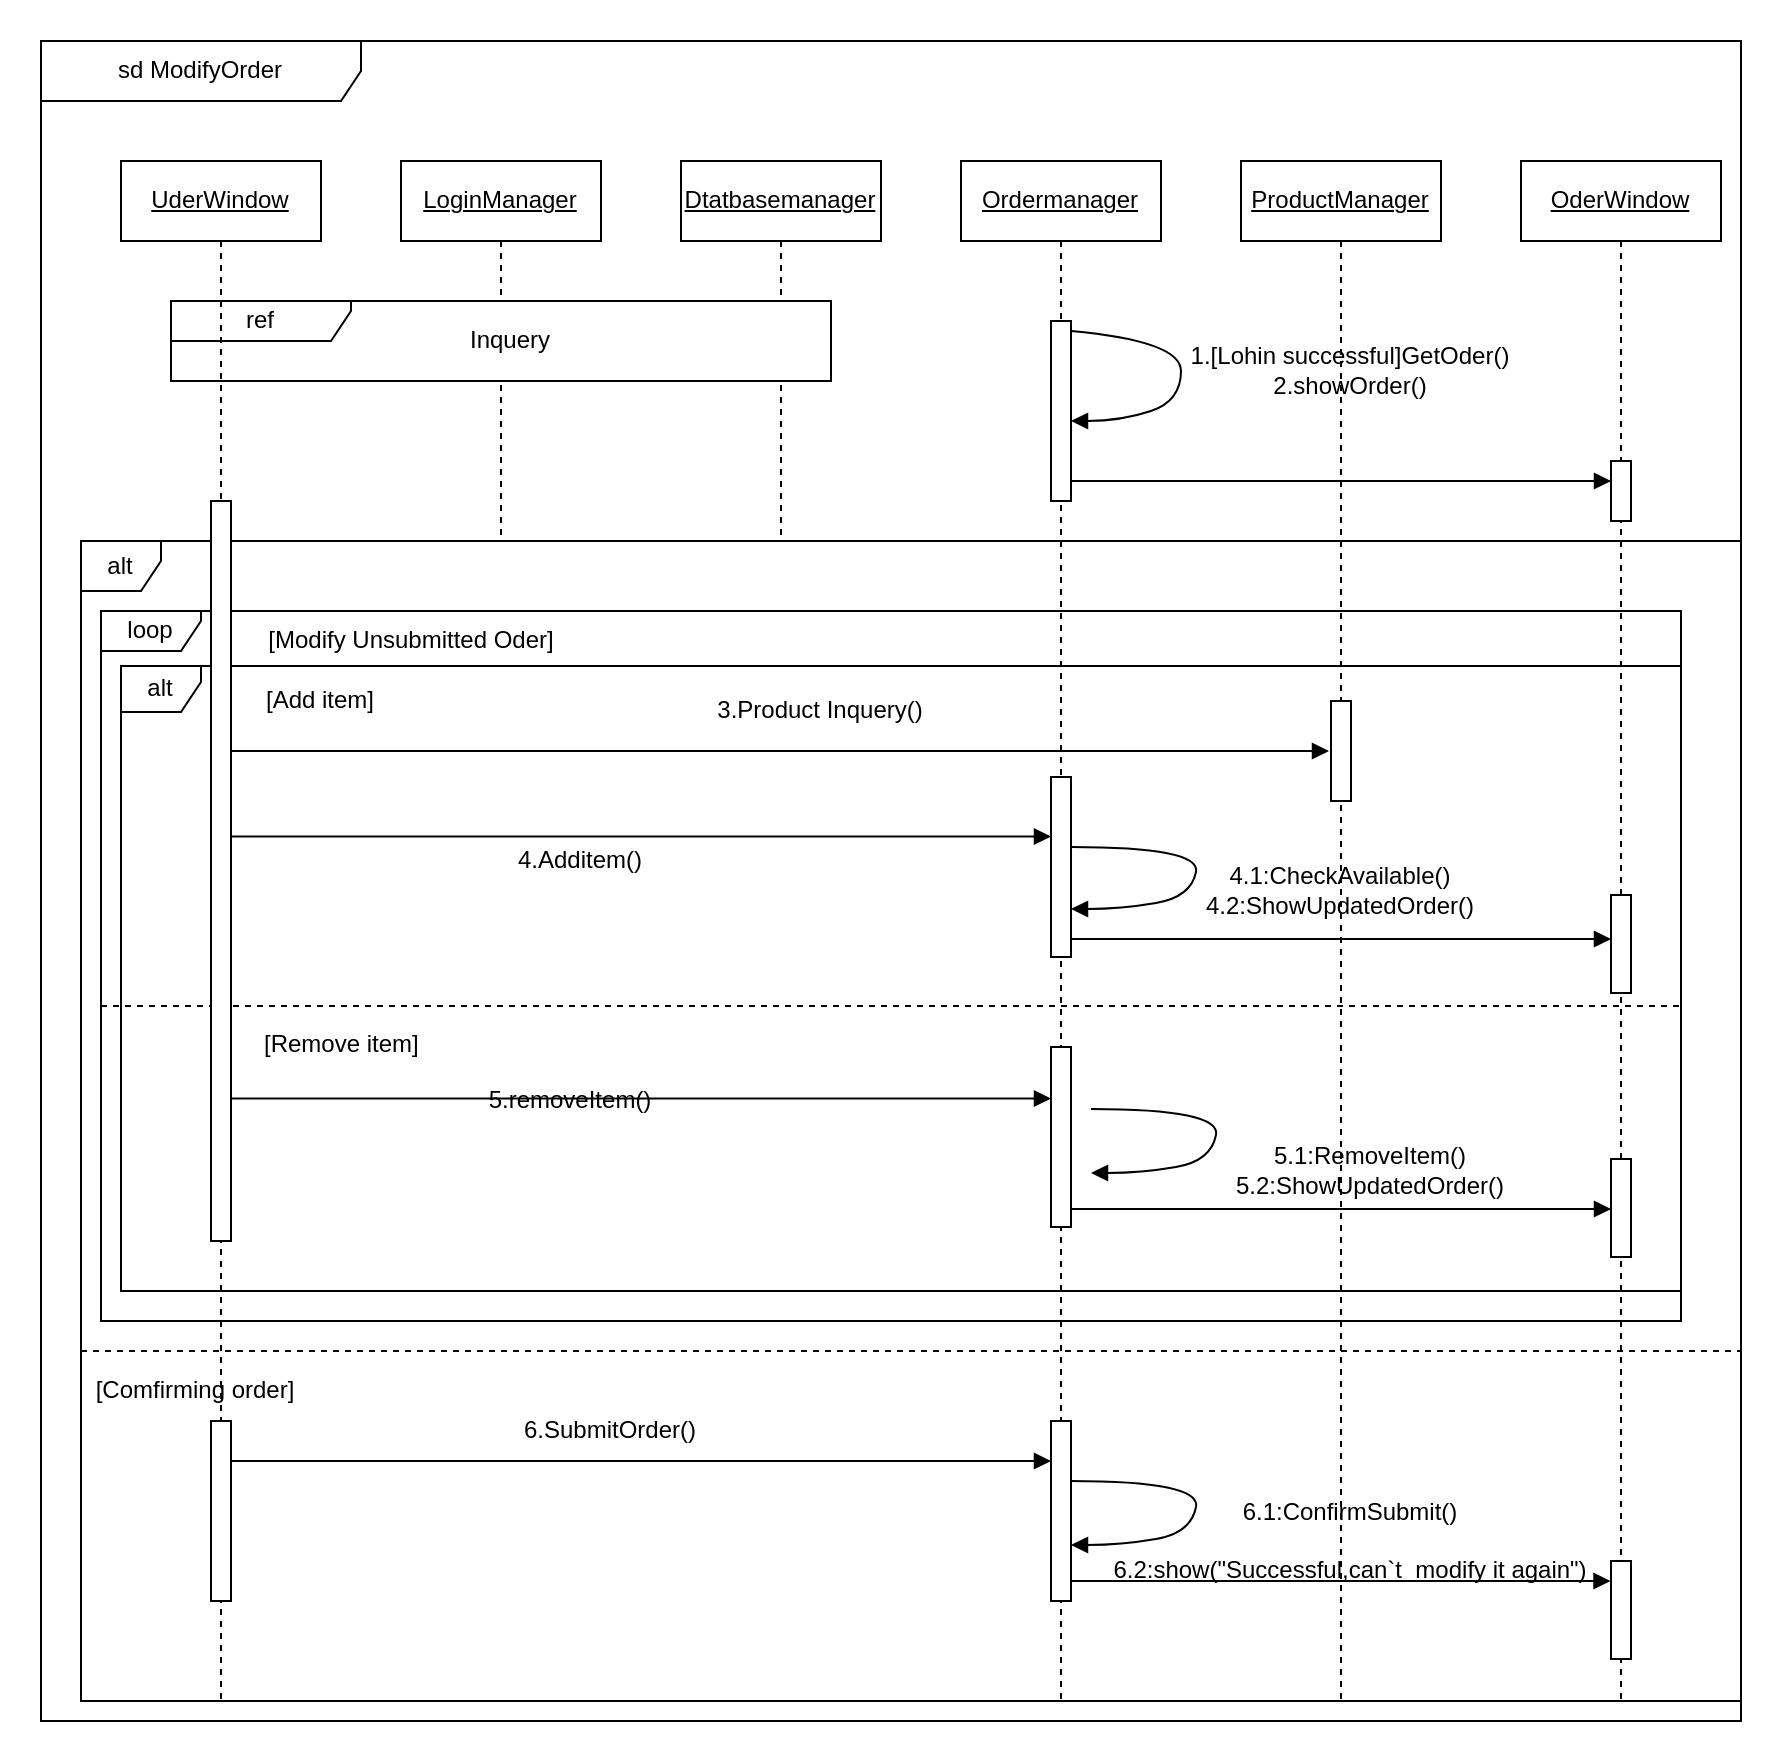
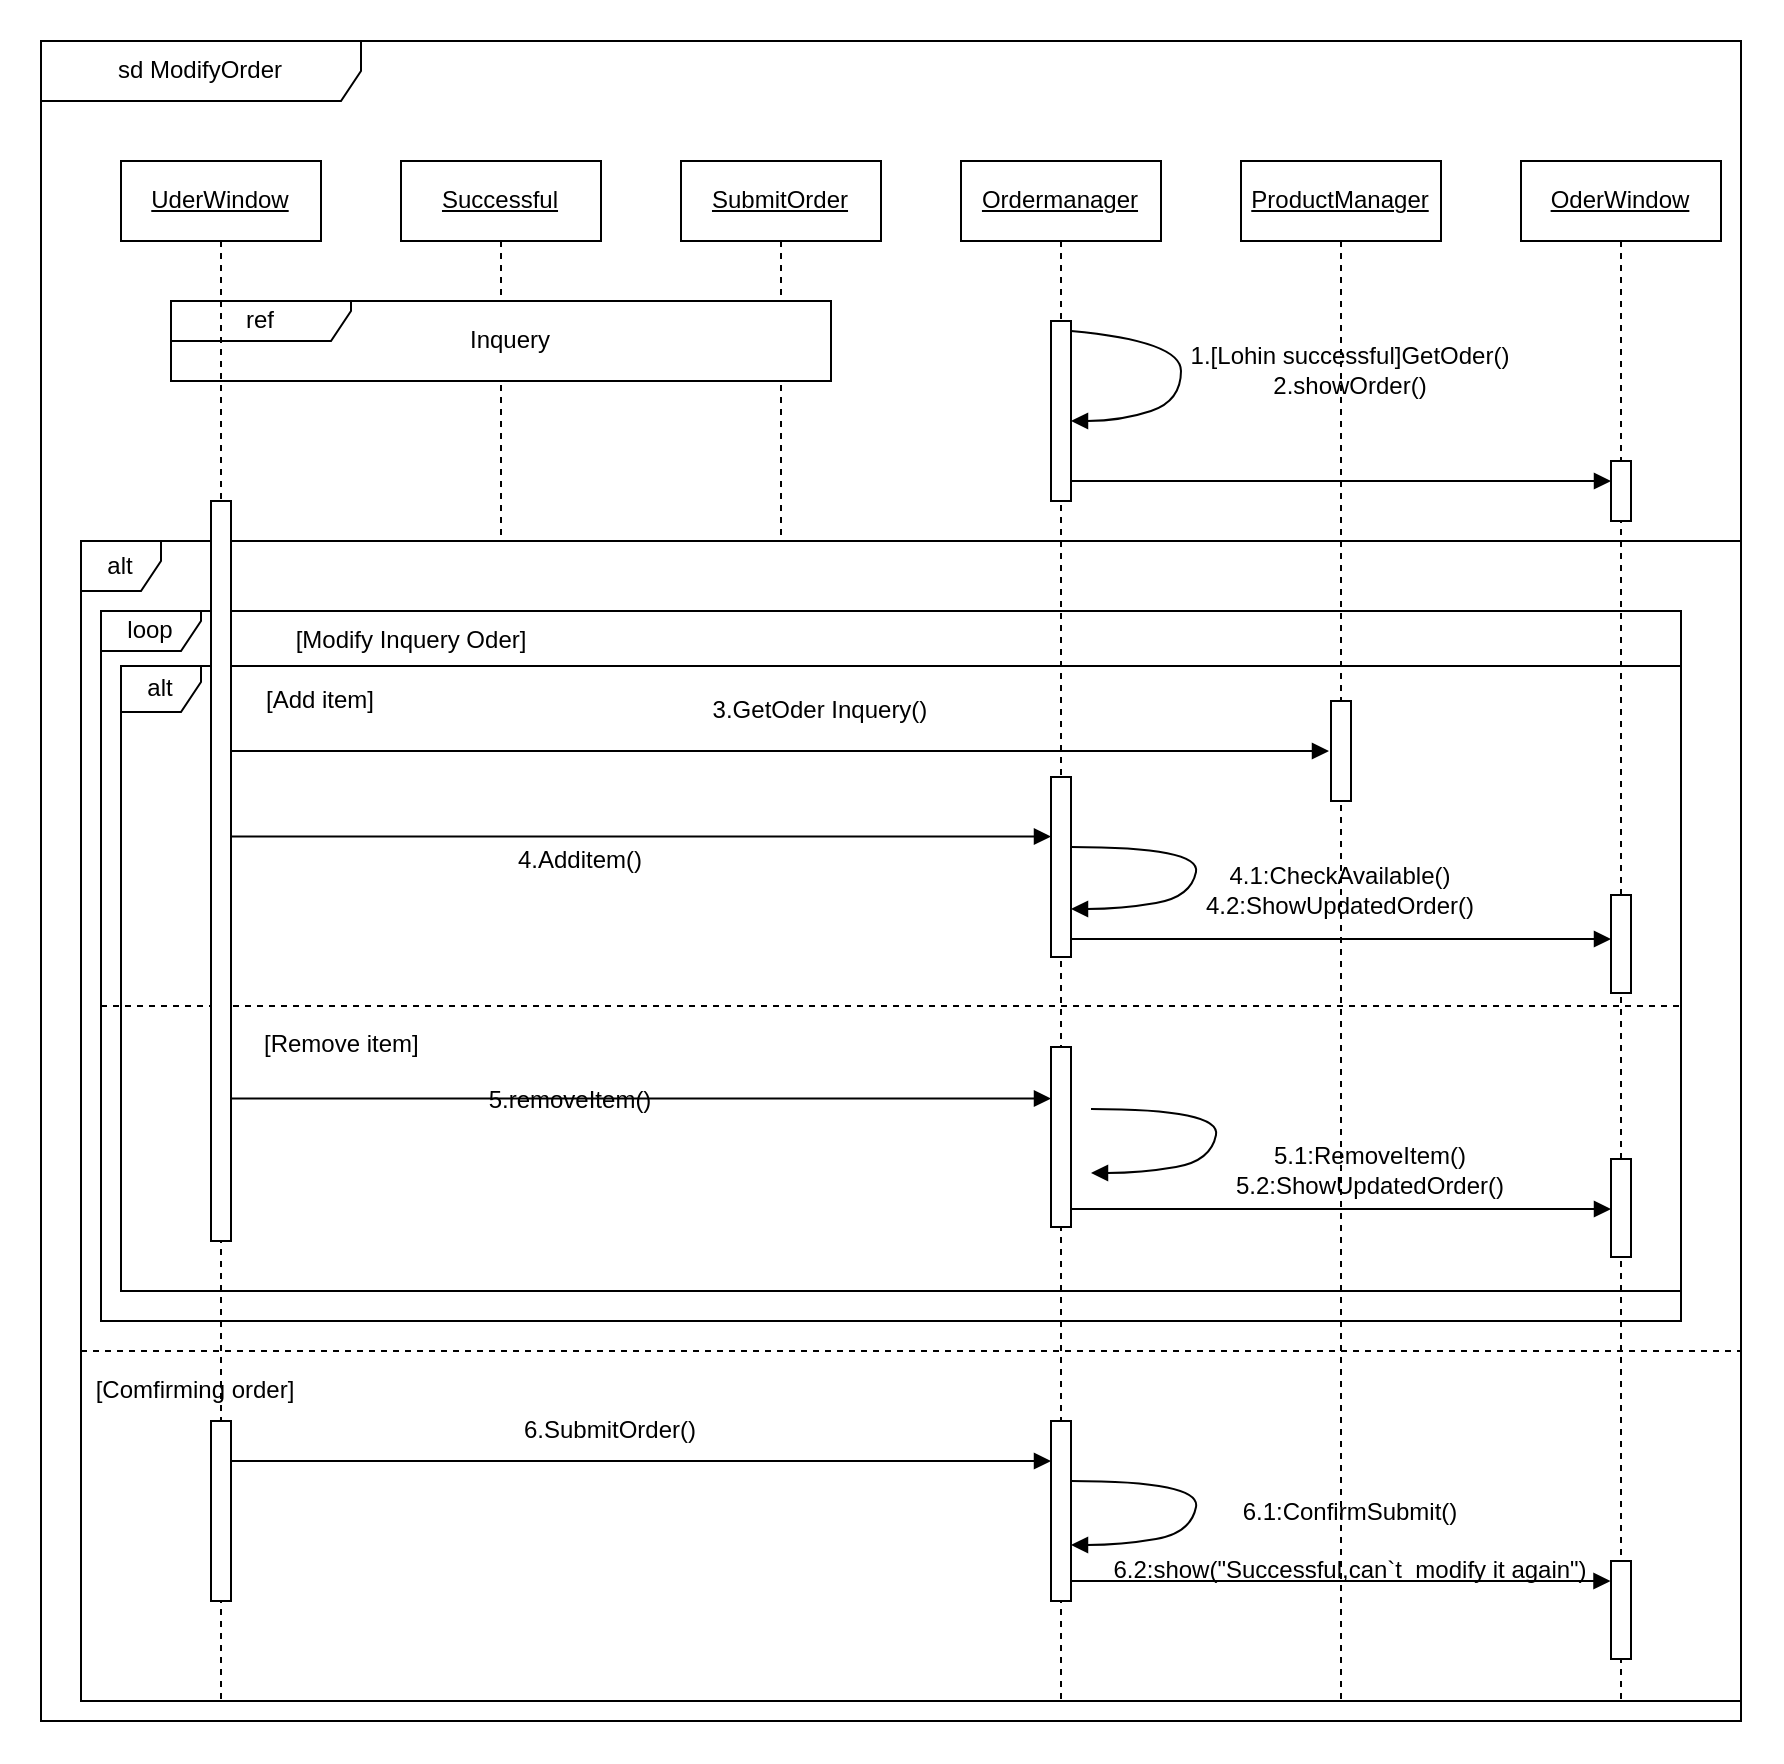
node "LoginManager": label "LoginManager" -> "Successful"
node "Dtatbasemanager": label "Dtatbasemanager" -> "SubmitOrder"
node "[Modify Unsubmitted Oder]": label "[Modify Unsubmitted Oder]" -> "[Modify Inquery Oder]"
node "3.Product Inquery()": label "3.Product Inquery()" -> "3.GetOder Inquery()"
